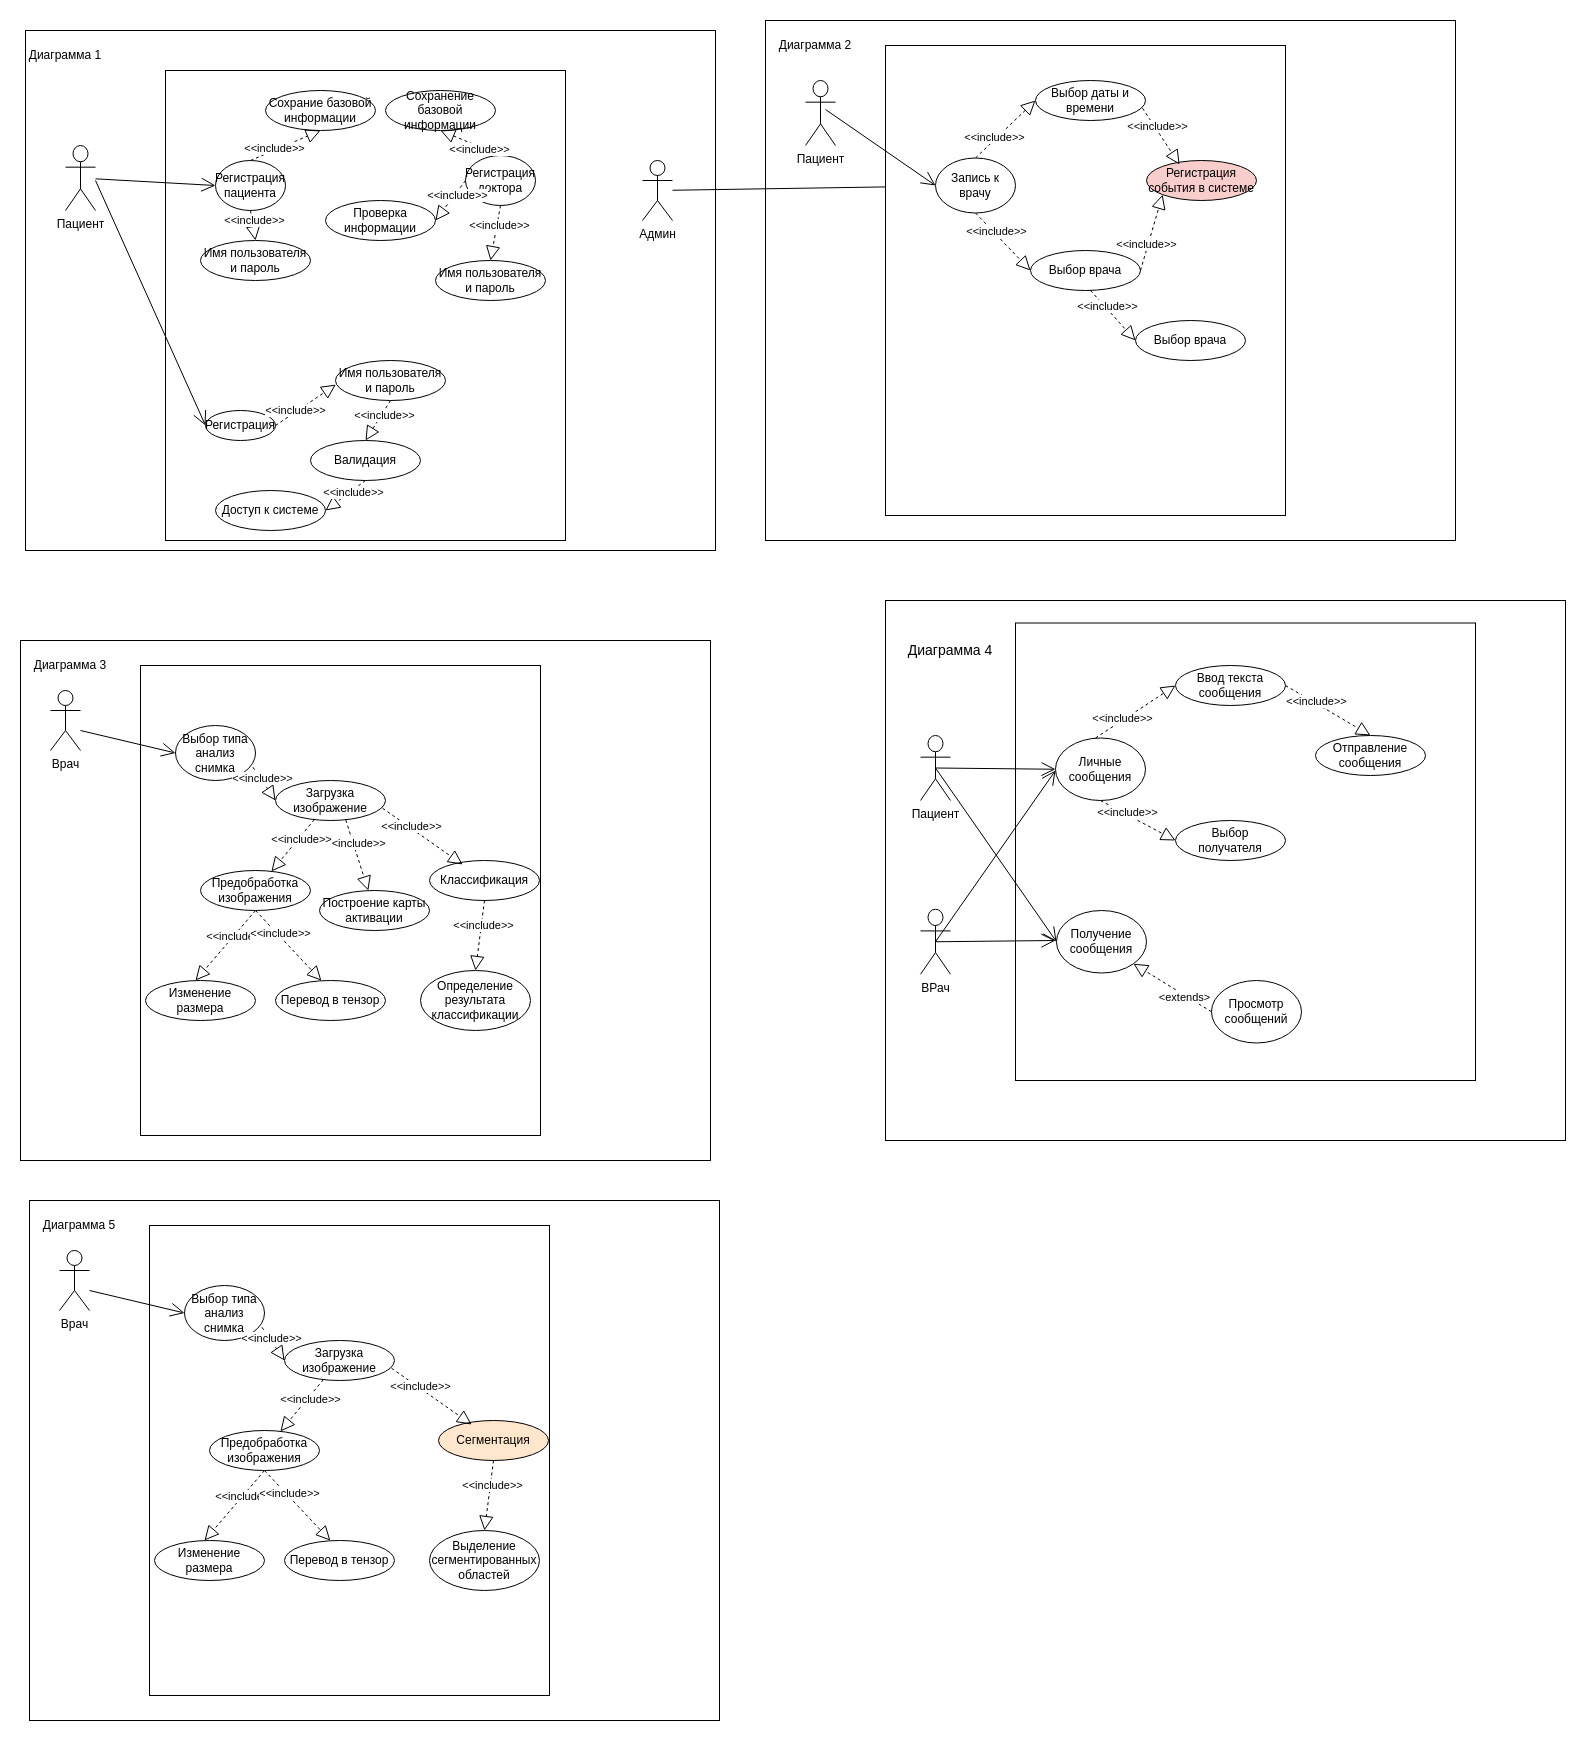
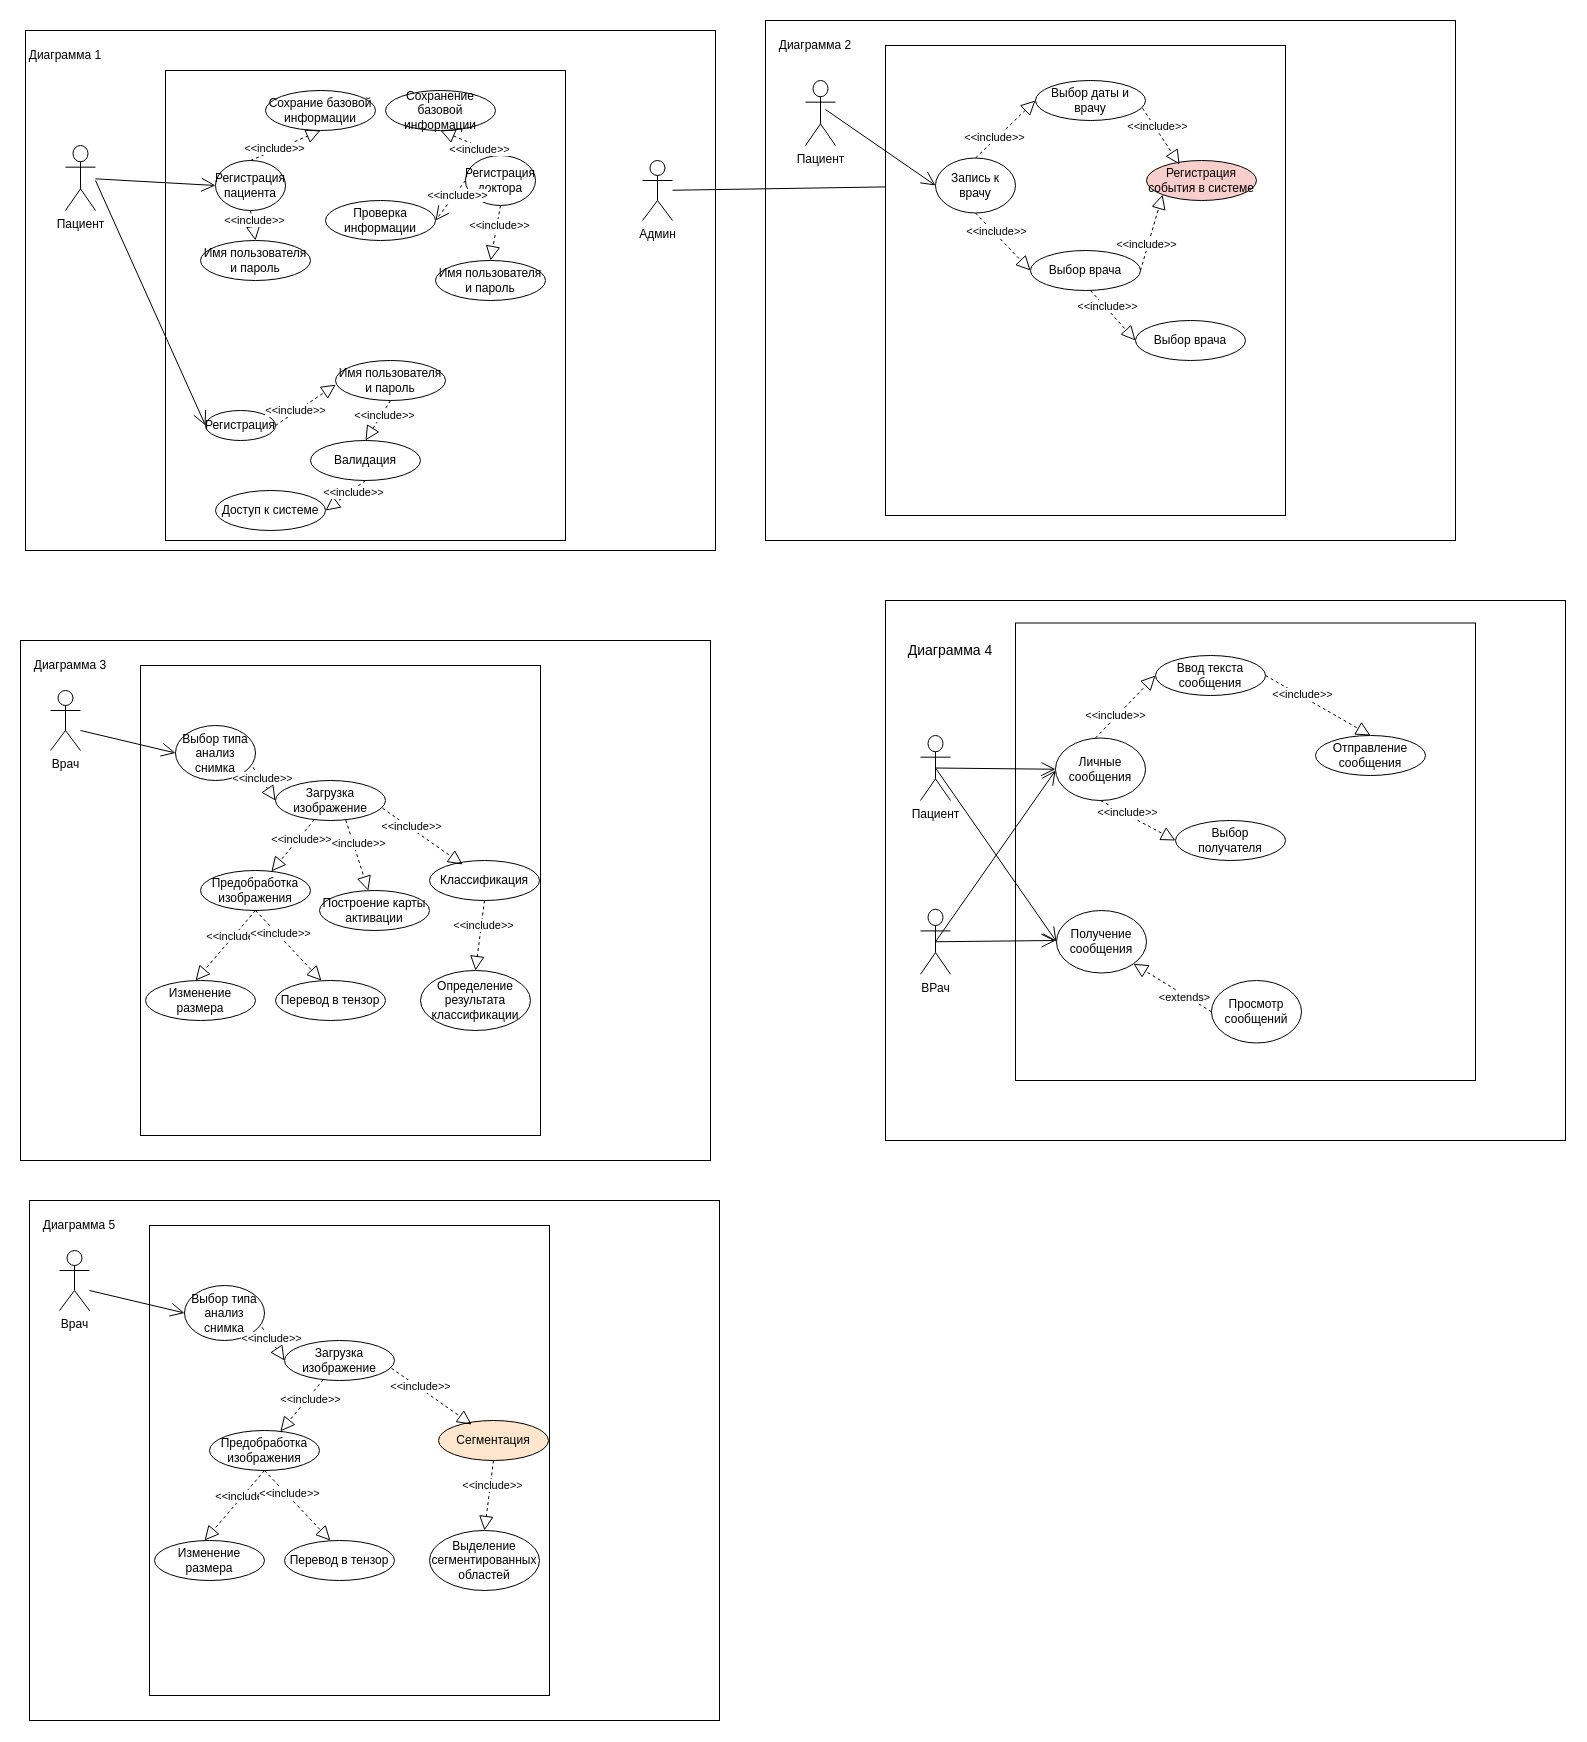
node "Выбор даты и времени": label "Выбор даты и времени" -> "Выбор даты и врачу"
edge "Регистрация доктора" -> "Проверка информации": arrowhead block -> open
node "Ввод текста сообщения": moved (1231, 686) -> (1211, 676)
